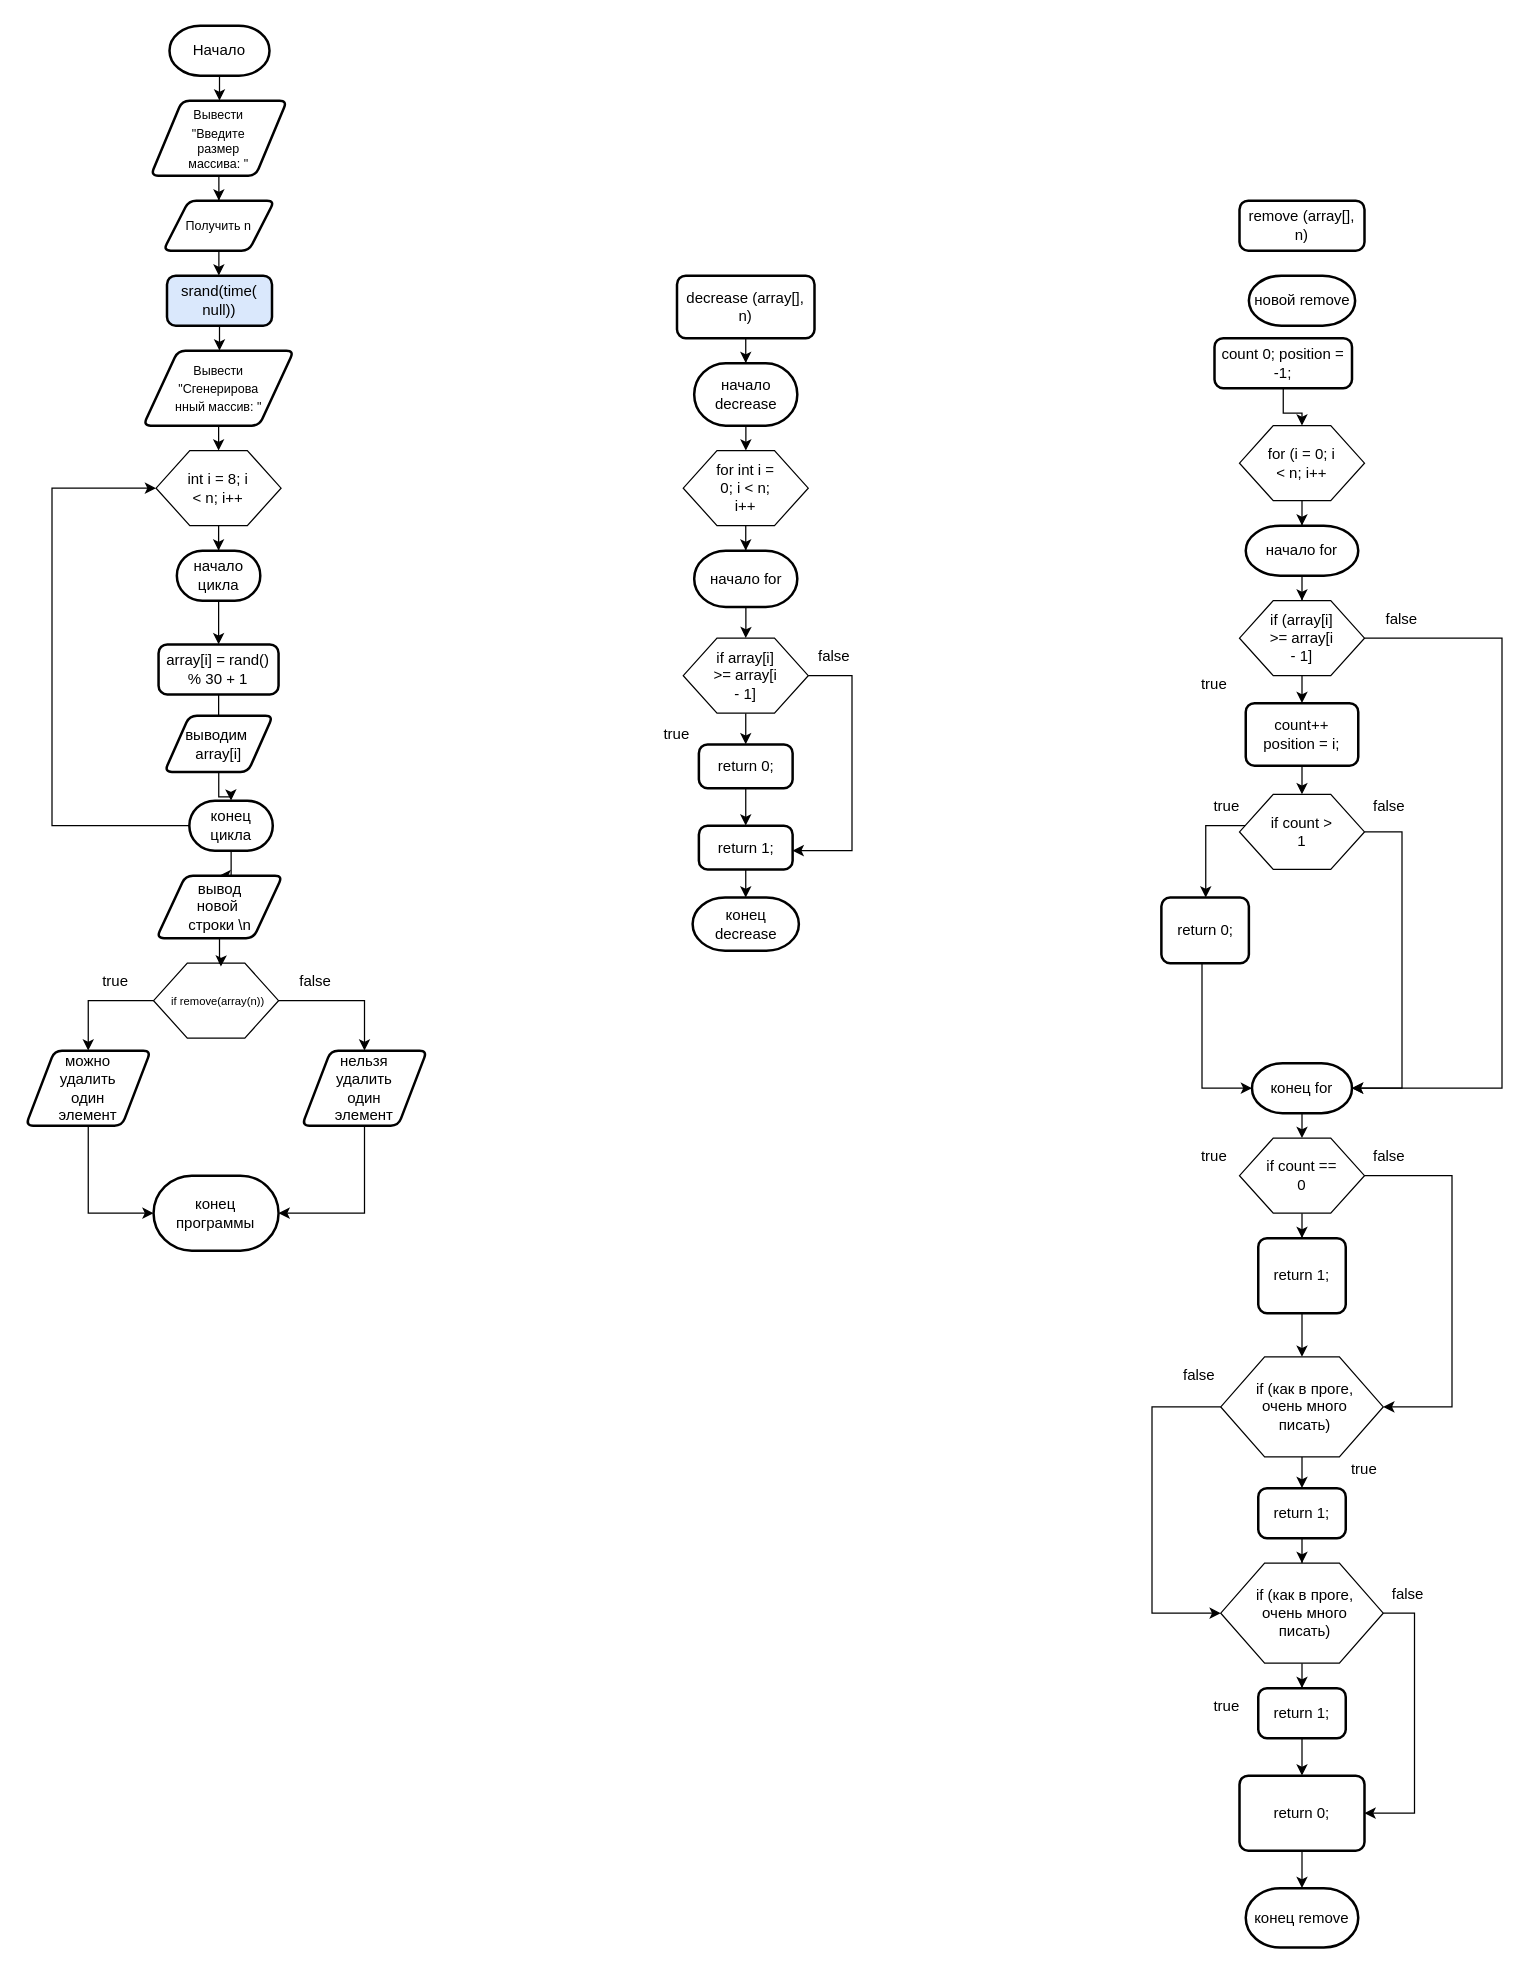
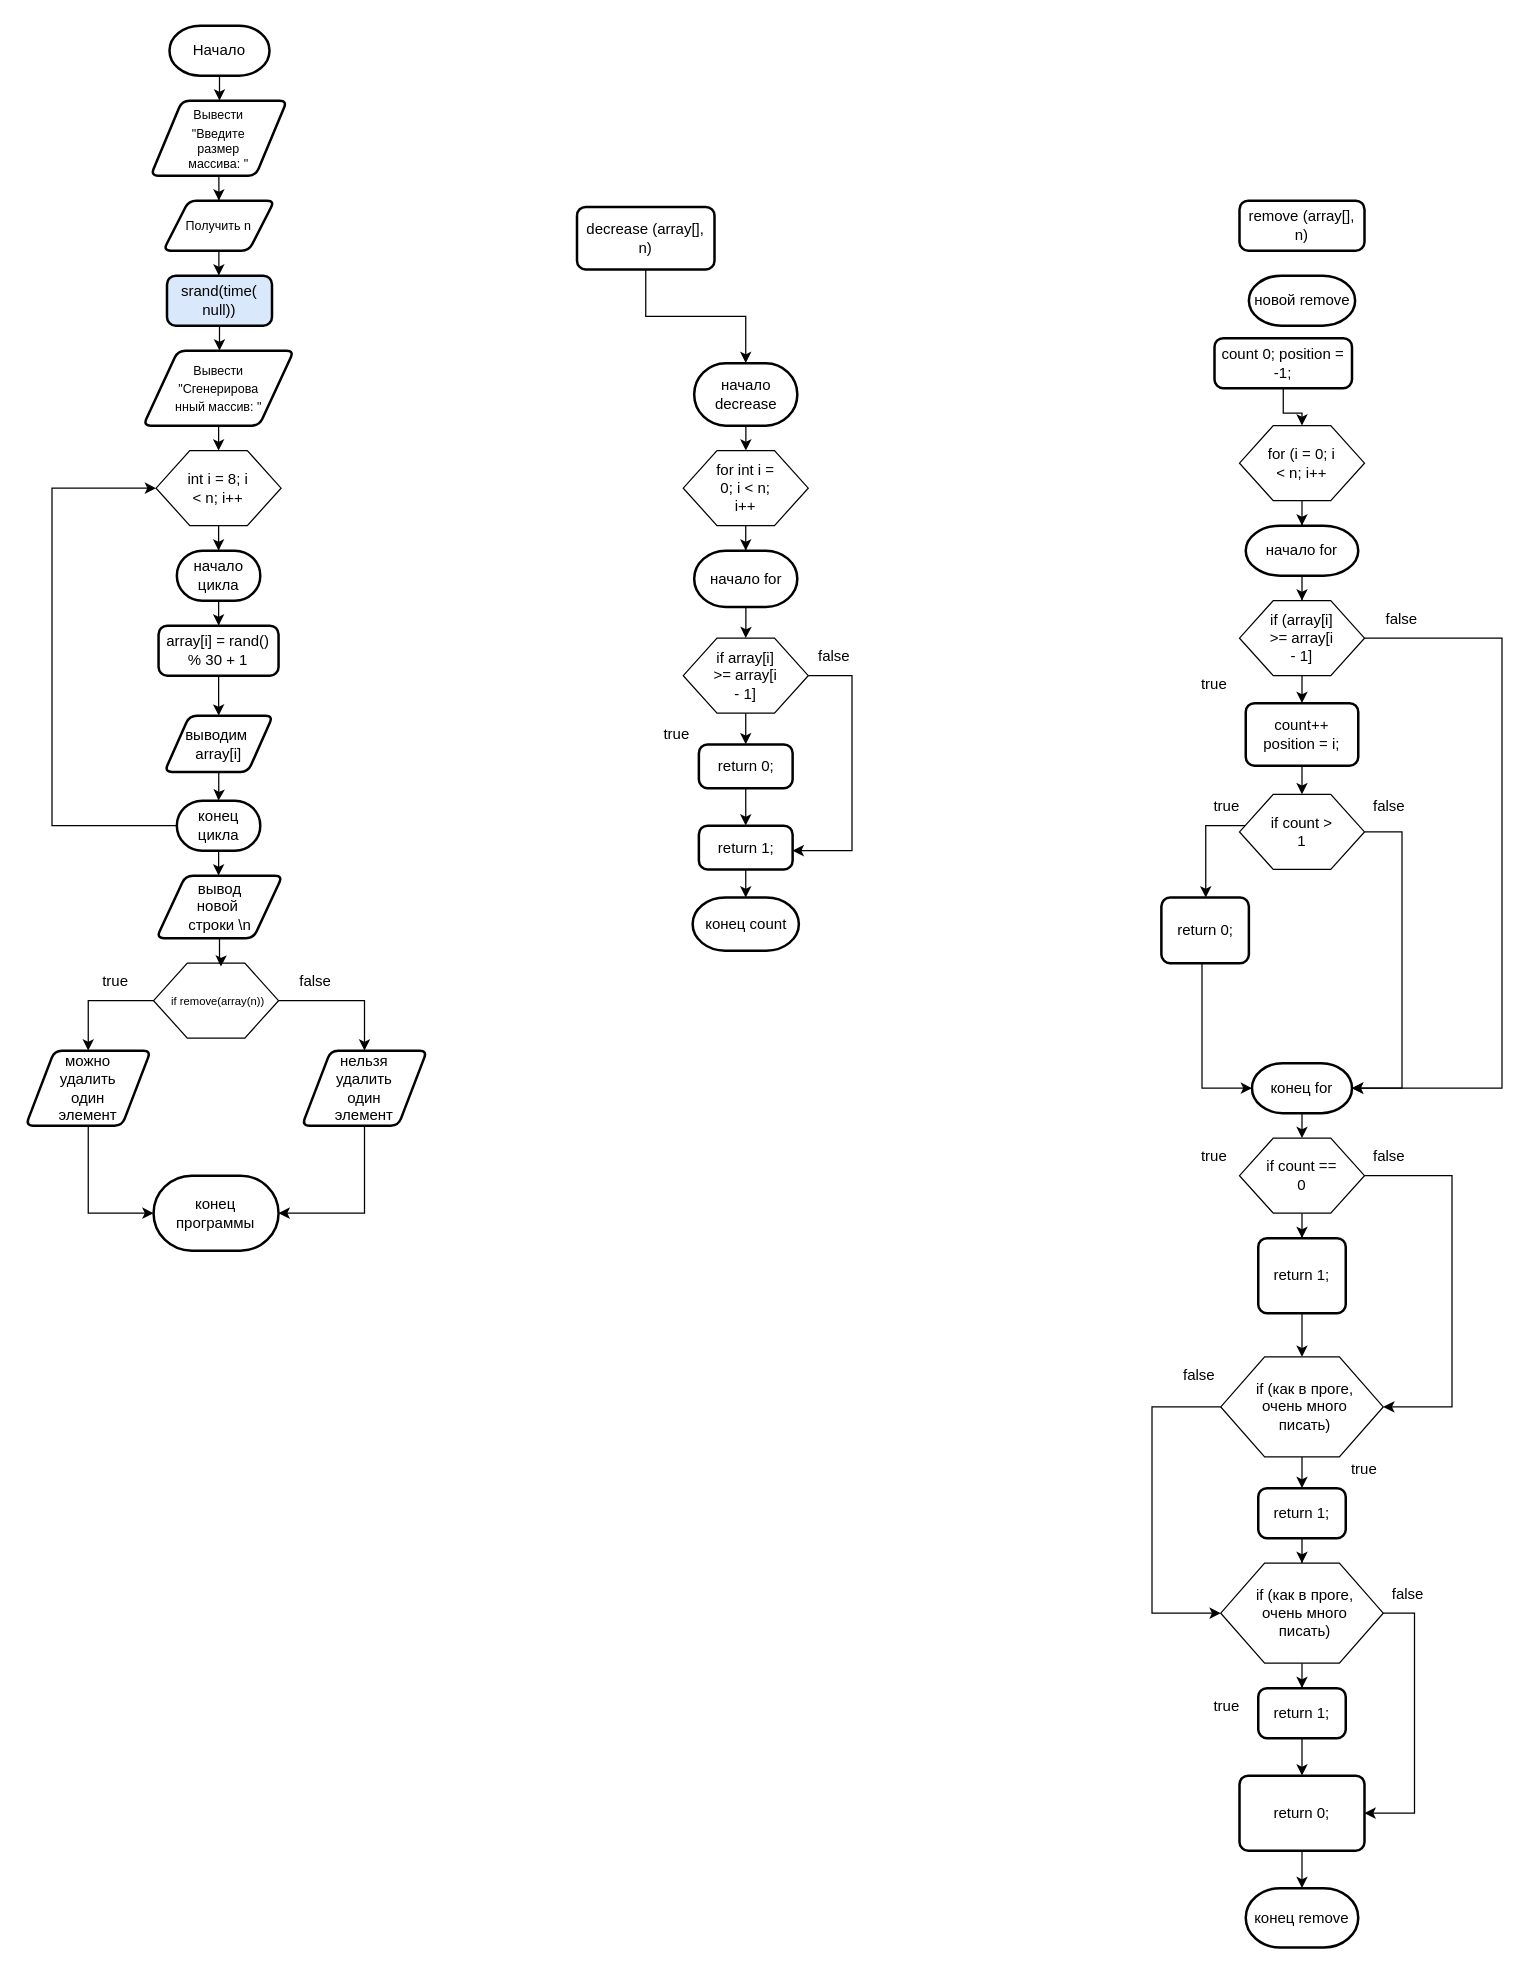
node "decrease (array[], n)": moved (746, 307) -> (646, 238)
node "array[i] = rand() % 30 + 1": moved (218, 669) -> (218, 651)
node "конец цикла": moved (231, 826) -> (218, 826)
node "конец decrease": label "конец decrease" -> "конец count"
